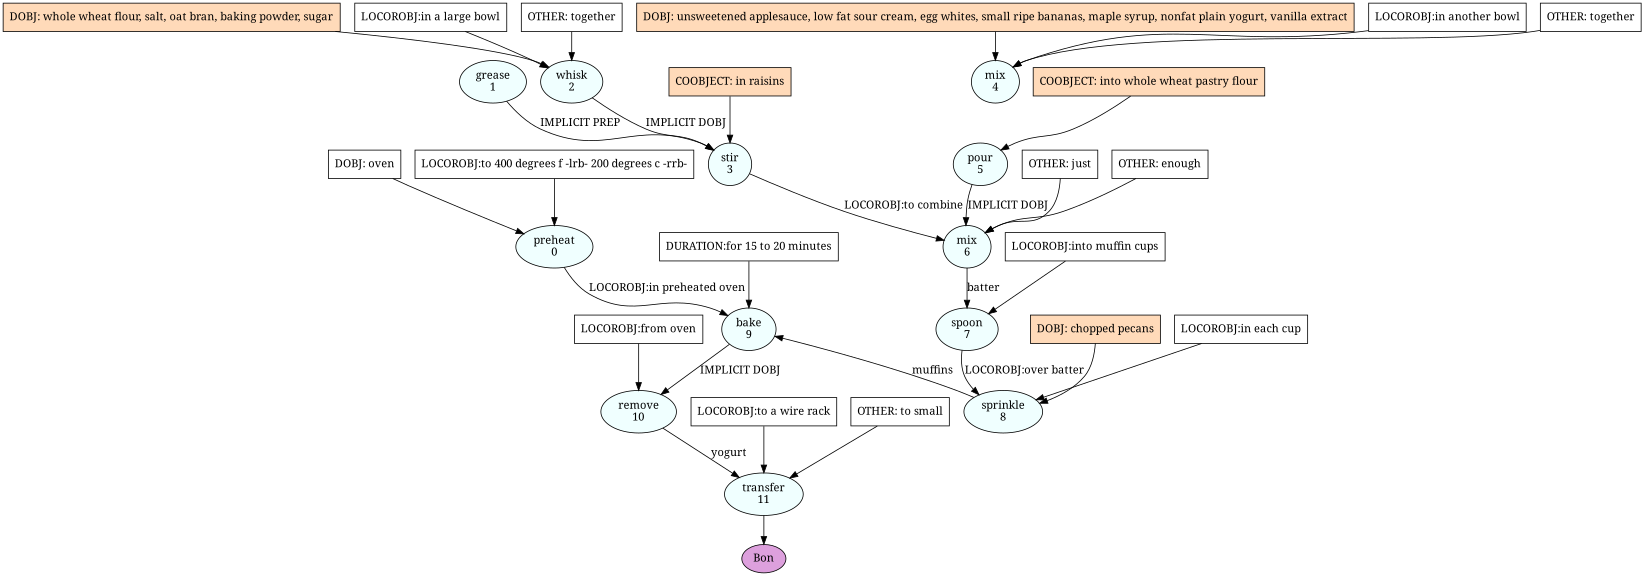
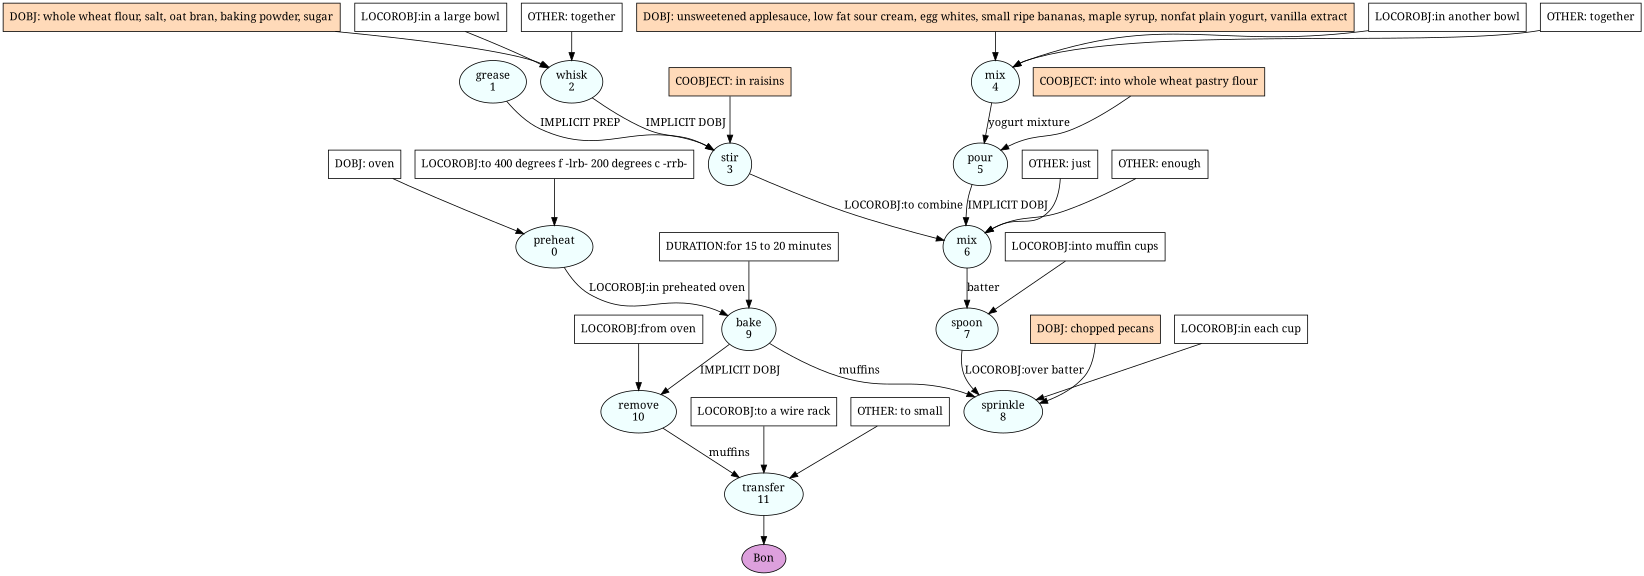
edge "mix 4" -> "pour 5": added, label "yogurt mixture"
edge "sprinkle 8" -> "bake 9": reversed
edge "remove 10" -> "transfer 11": label "yogurt" -> "muffins"
